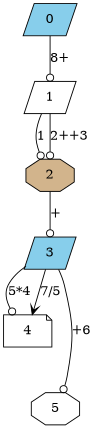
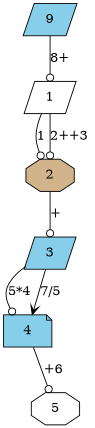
node "0": label "0" -> "9"
edge "3" -> "5": now "4" -> "5"
node "4": fillcolor white -> skyblue
